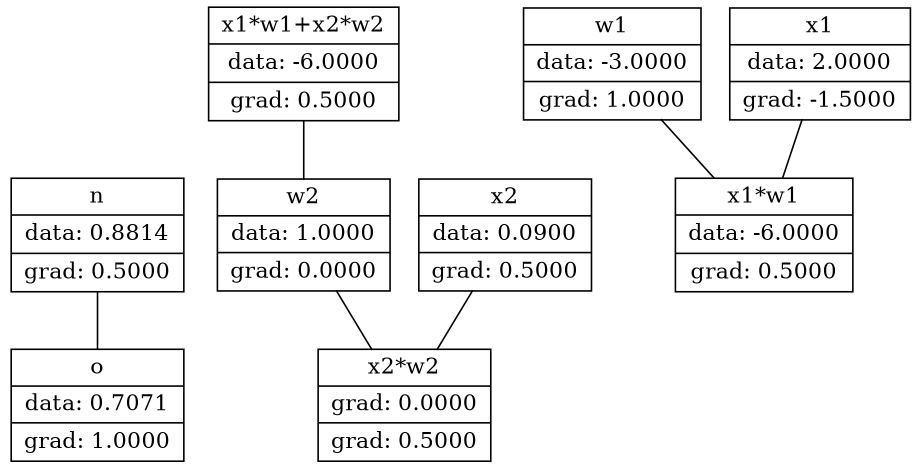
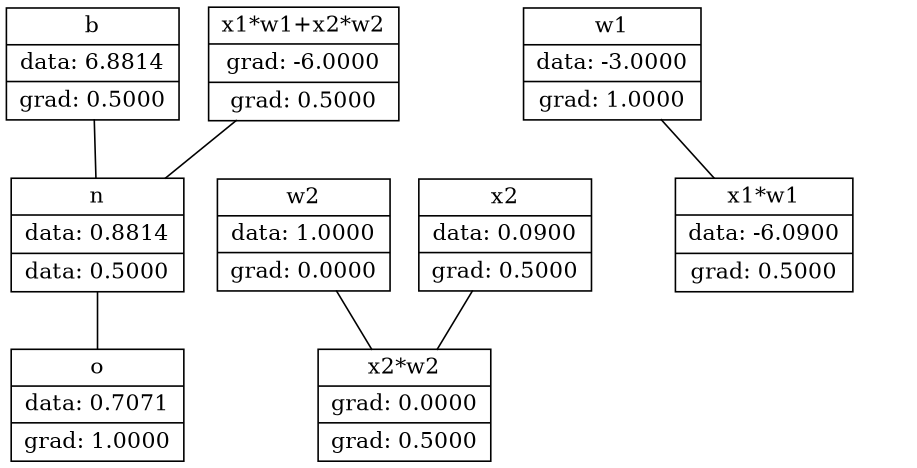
node "x1*w1+x2*w2": text "data: -6.0000" -> "grad: -6.0000"
node "b": added
node "x1": removed
edge "x1*w1+x2*w2" -- "w2": now "x1*w1+x2*w2" -- "n"
node "x1*w1": text "data: -6.0000" -> "data: -6.0900"
node "n": text "grad: 0.5000" -> "data: 0.5000"
